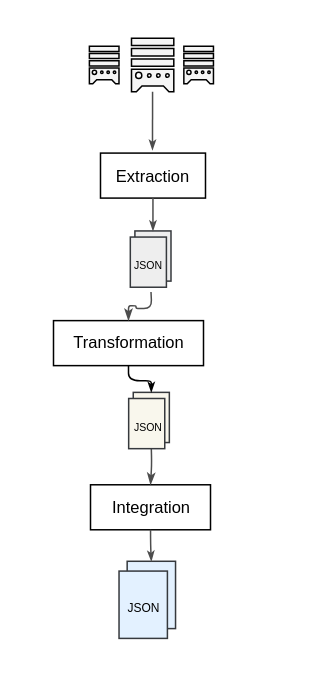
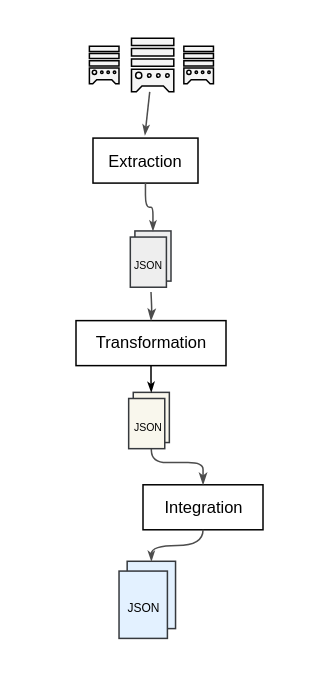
node "Extraction": moved (153, 176) -> (145, 161)
node "Transformation": moved (128, 343) -> (151, 343)
node "Integration": moved (150, 507) -> (203, 507)
